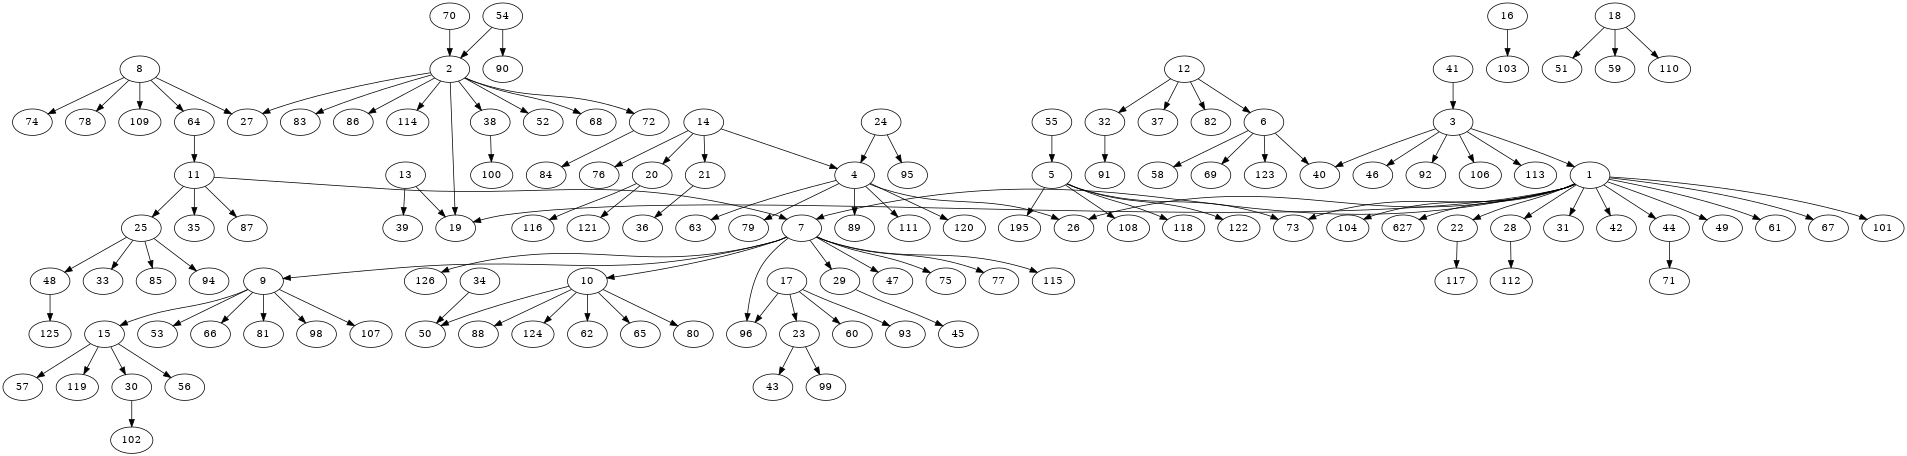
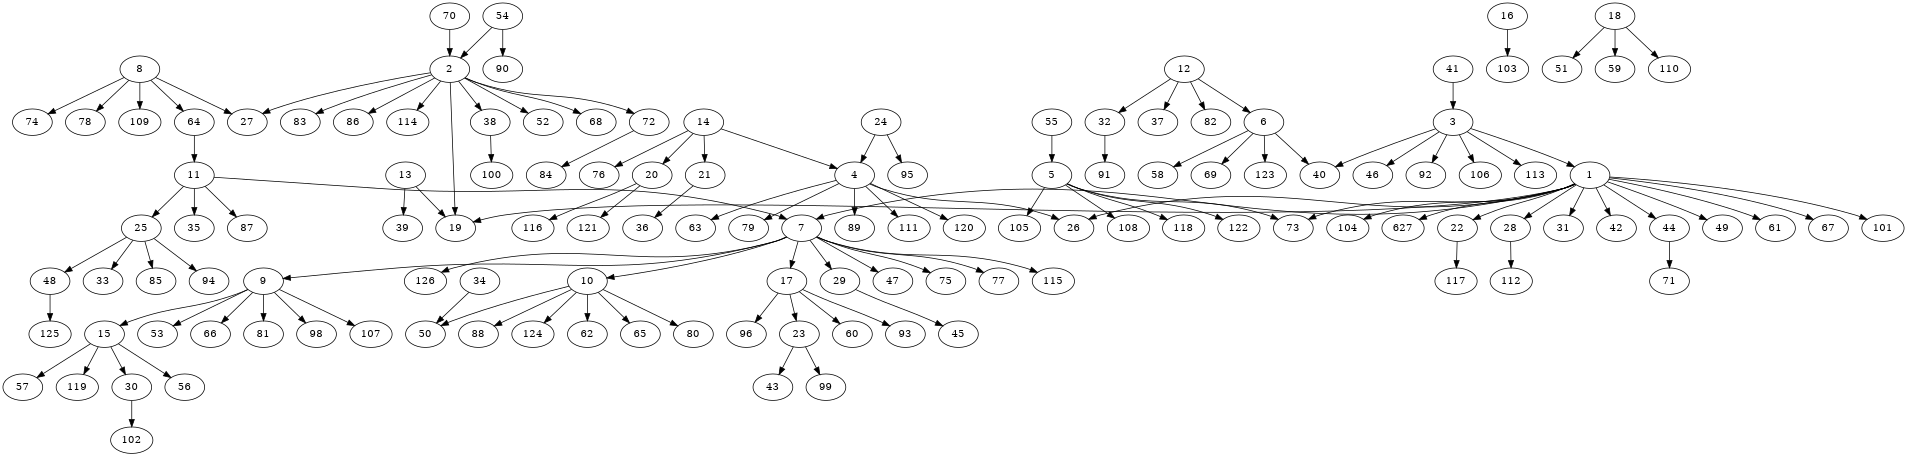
node "195": label "195" -> "105"
edge "7" -> "96": now "7" -> "17"
